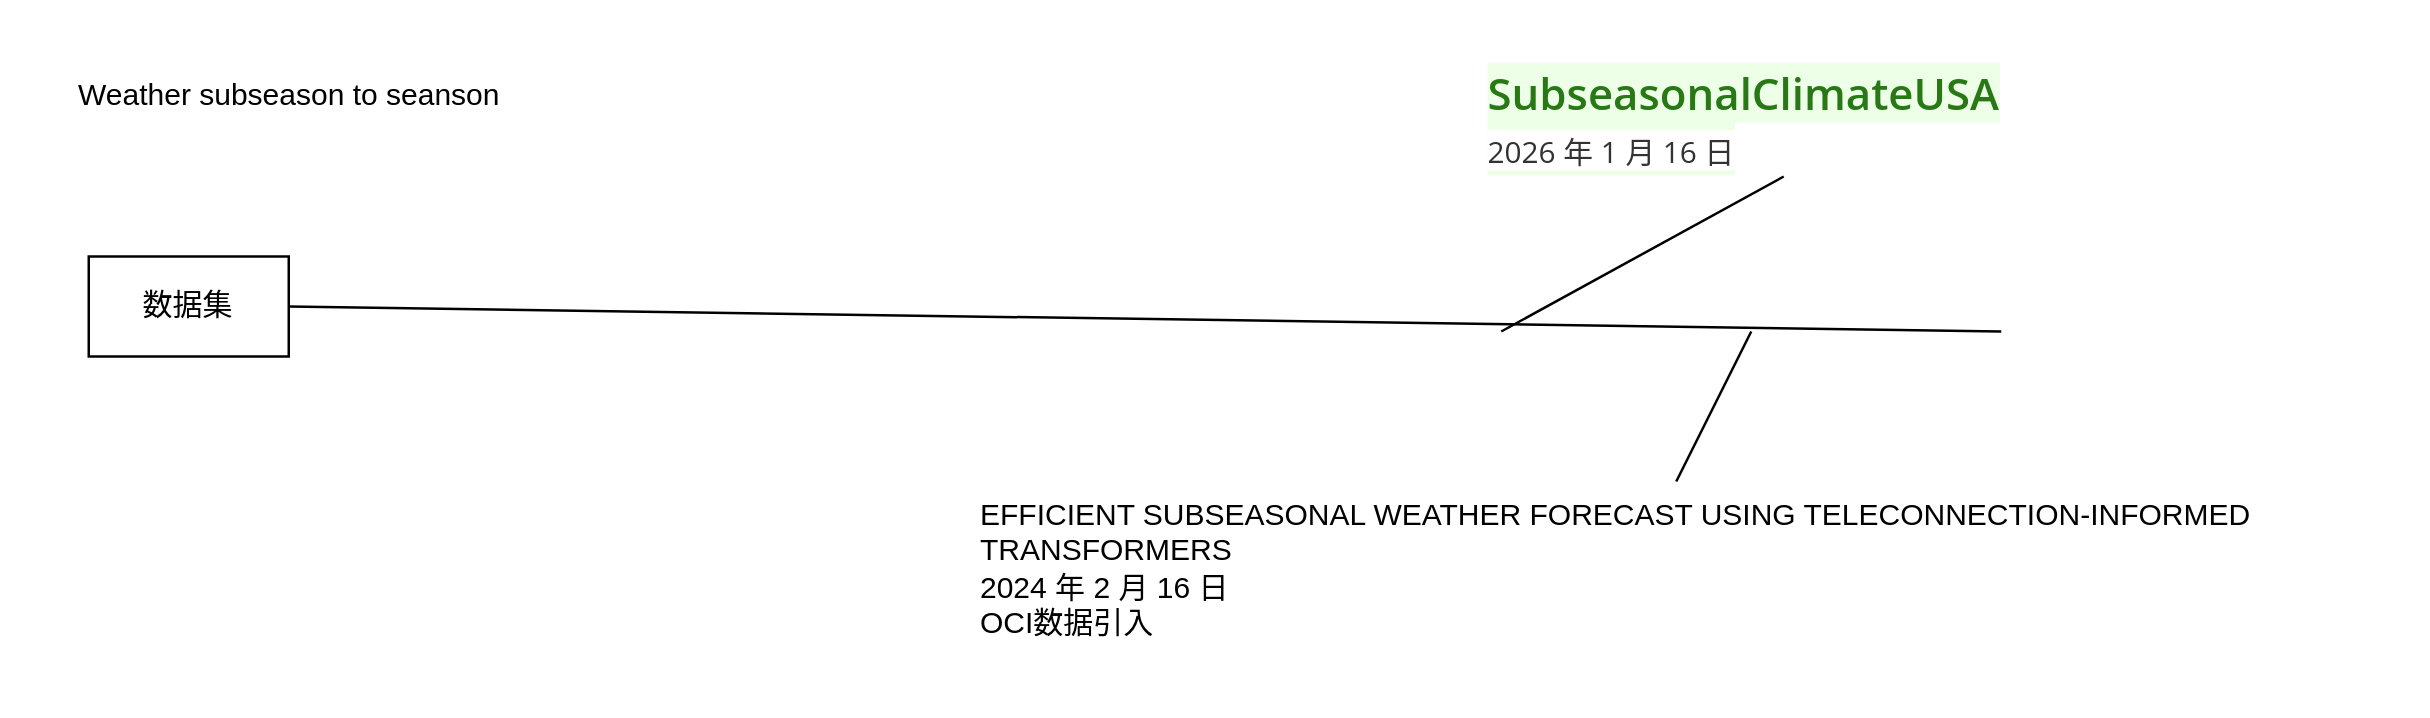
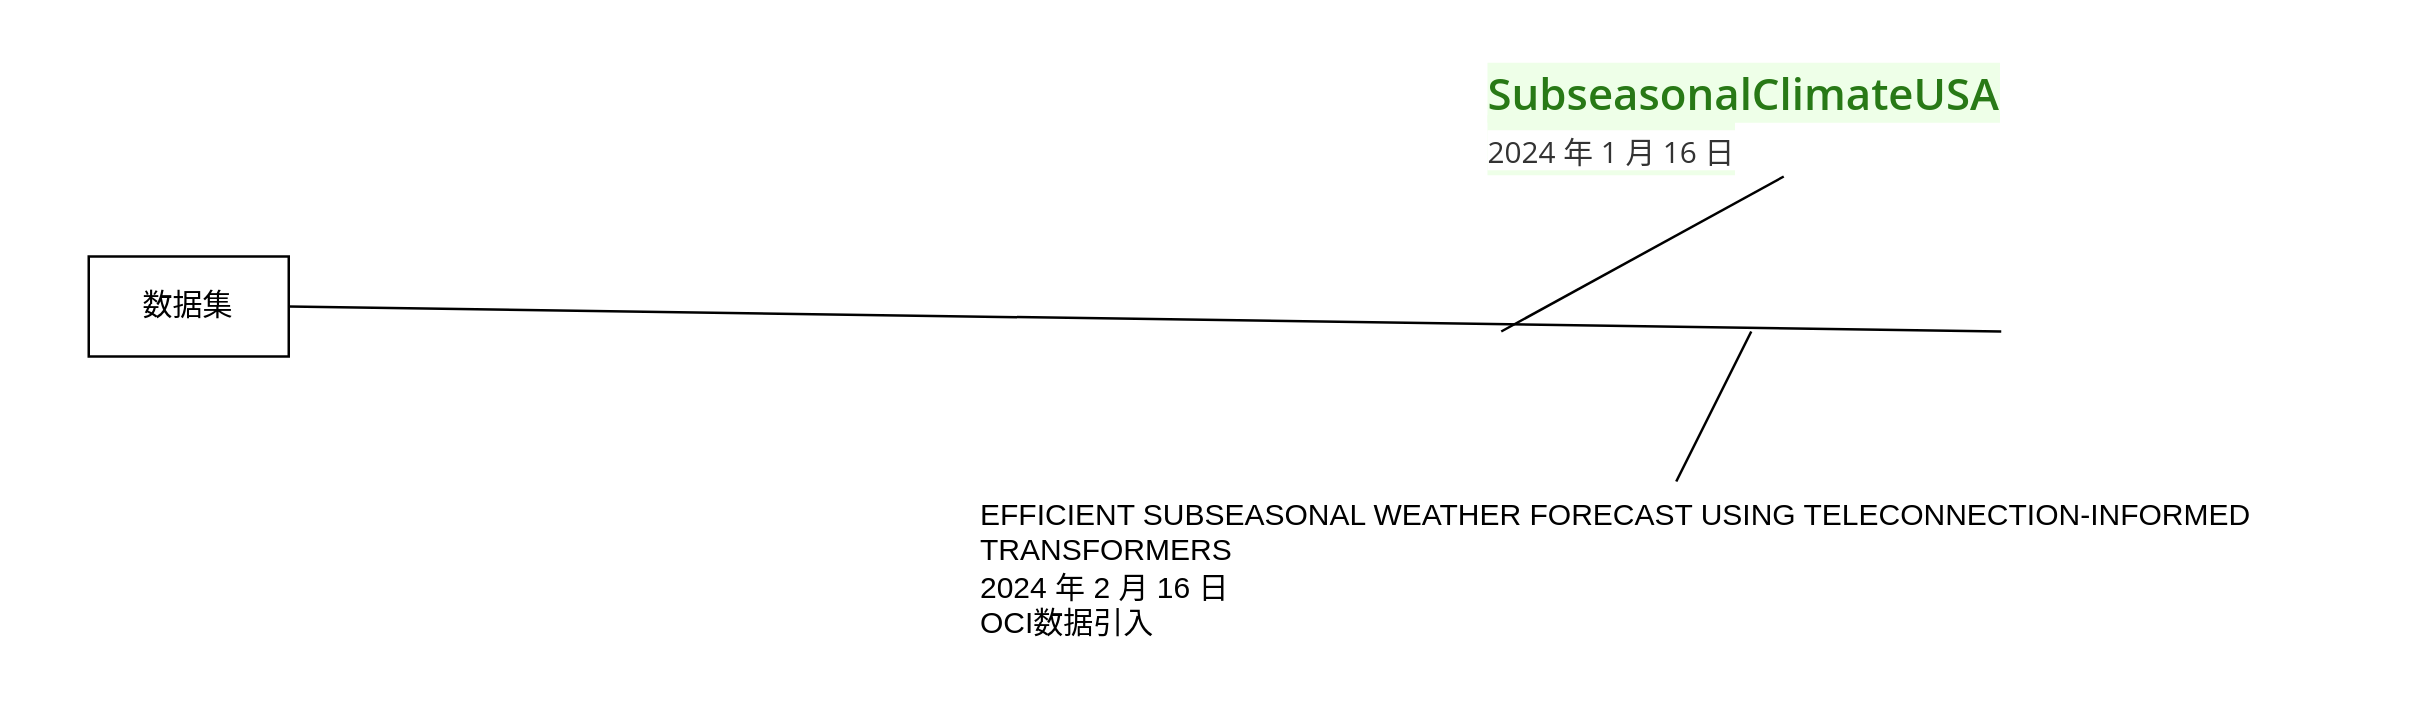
node "SubseasonalClimateUSA 2026 年 1 月 16 日": label "SubseasonalClimateUSA 2026 年 1 月 16 日" -> "SubseasonalClimateUSA 2024 年 1 月 16 日"
node "Weather subseason to seanson": removed
